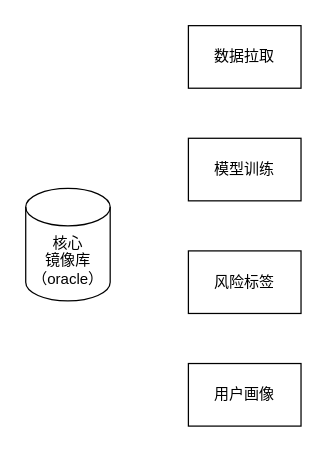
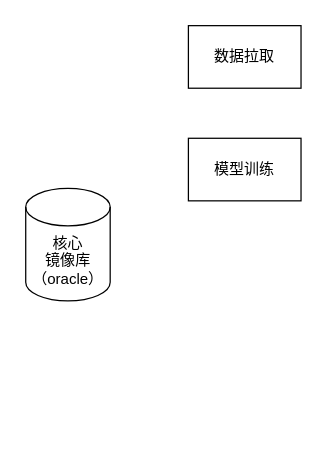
node "风险标签": removed
node "用户画像": removed
